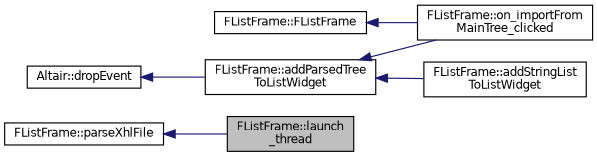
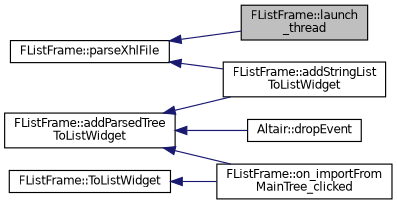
node "FListFrame::FListFrame": label "FListFrame::FListFrame" -> "FListFrame::ToListWidget"
edge "FListFrame::addStringList ToListWidget" -> "FListFrame::parseXhlFile": added
edge "FListFrame::addParsedTree ToListWidget" -> "Altair::dropEvent": reversed
